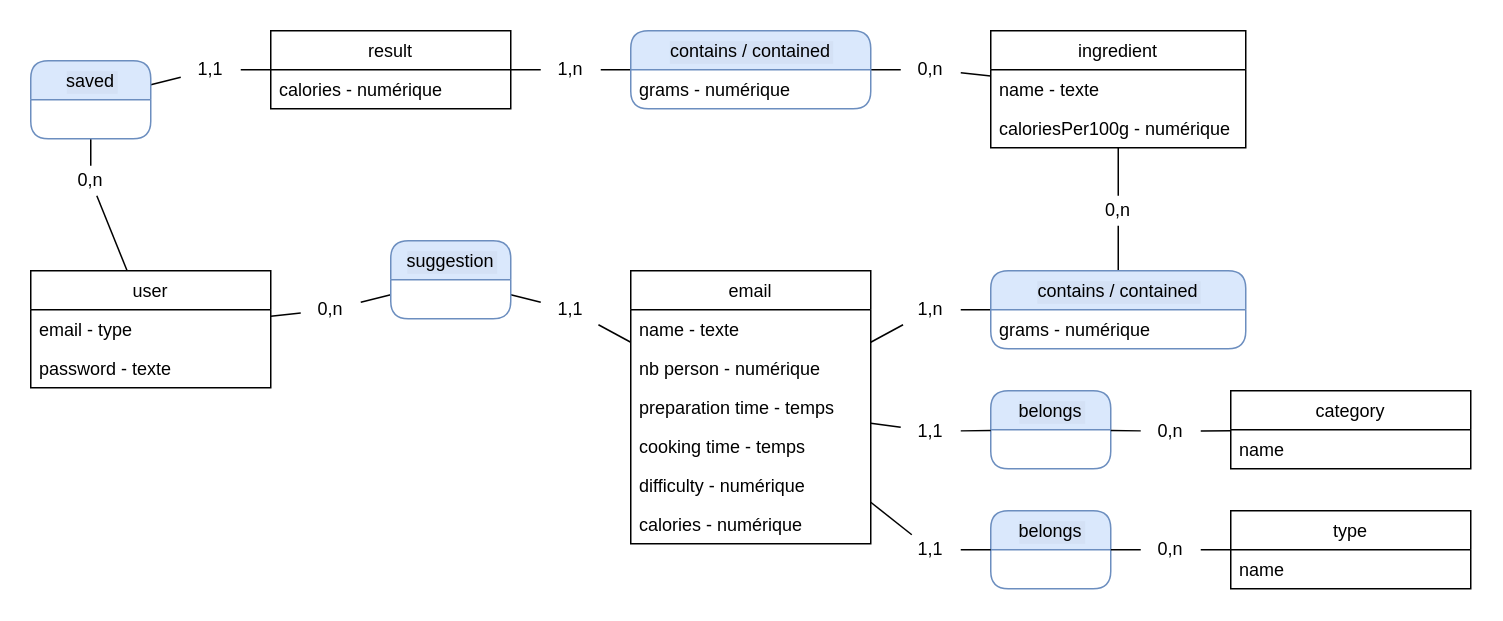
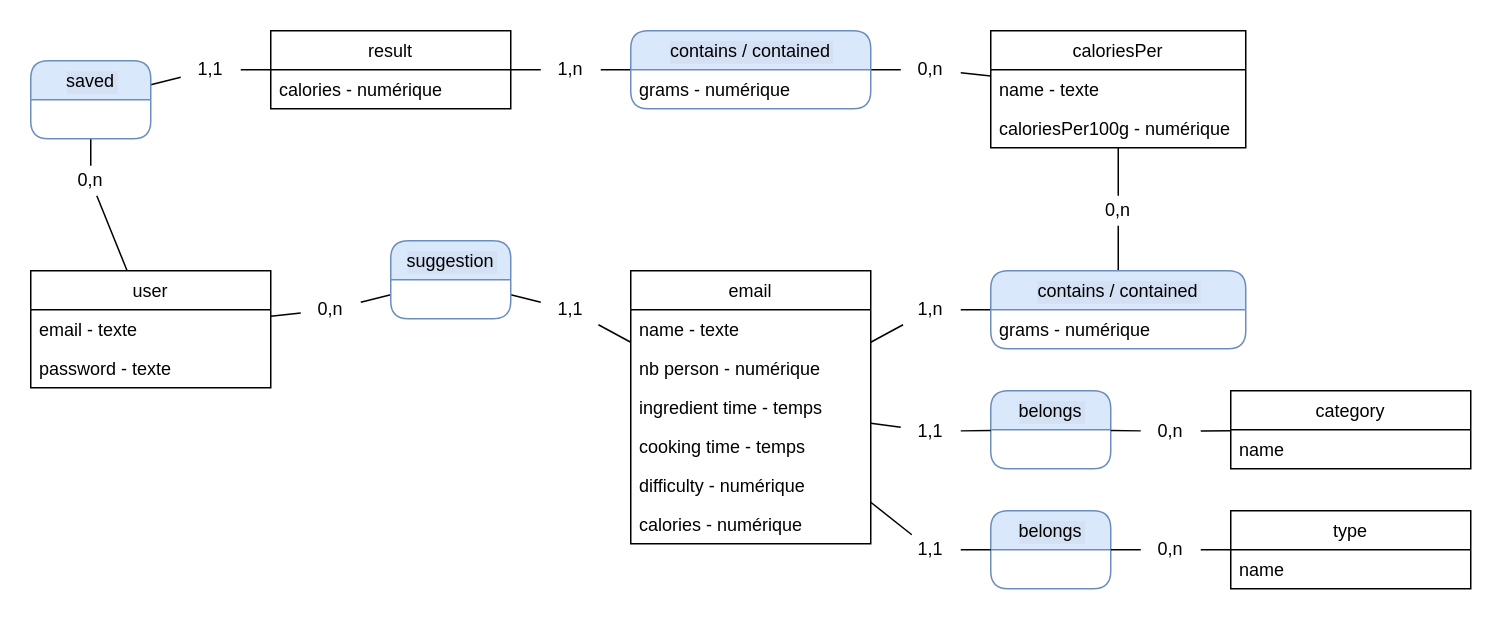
node "ingredient": label "ingredient" -> "caloriesPer"
node "email - type": label "email - type" -> "email - texte"
node "preparation time - temps": label "preparation time - temps" -> "ingredient time - temps"
